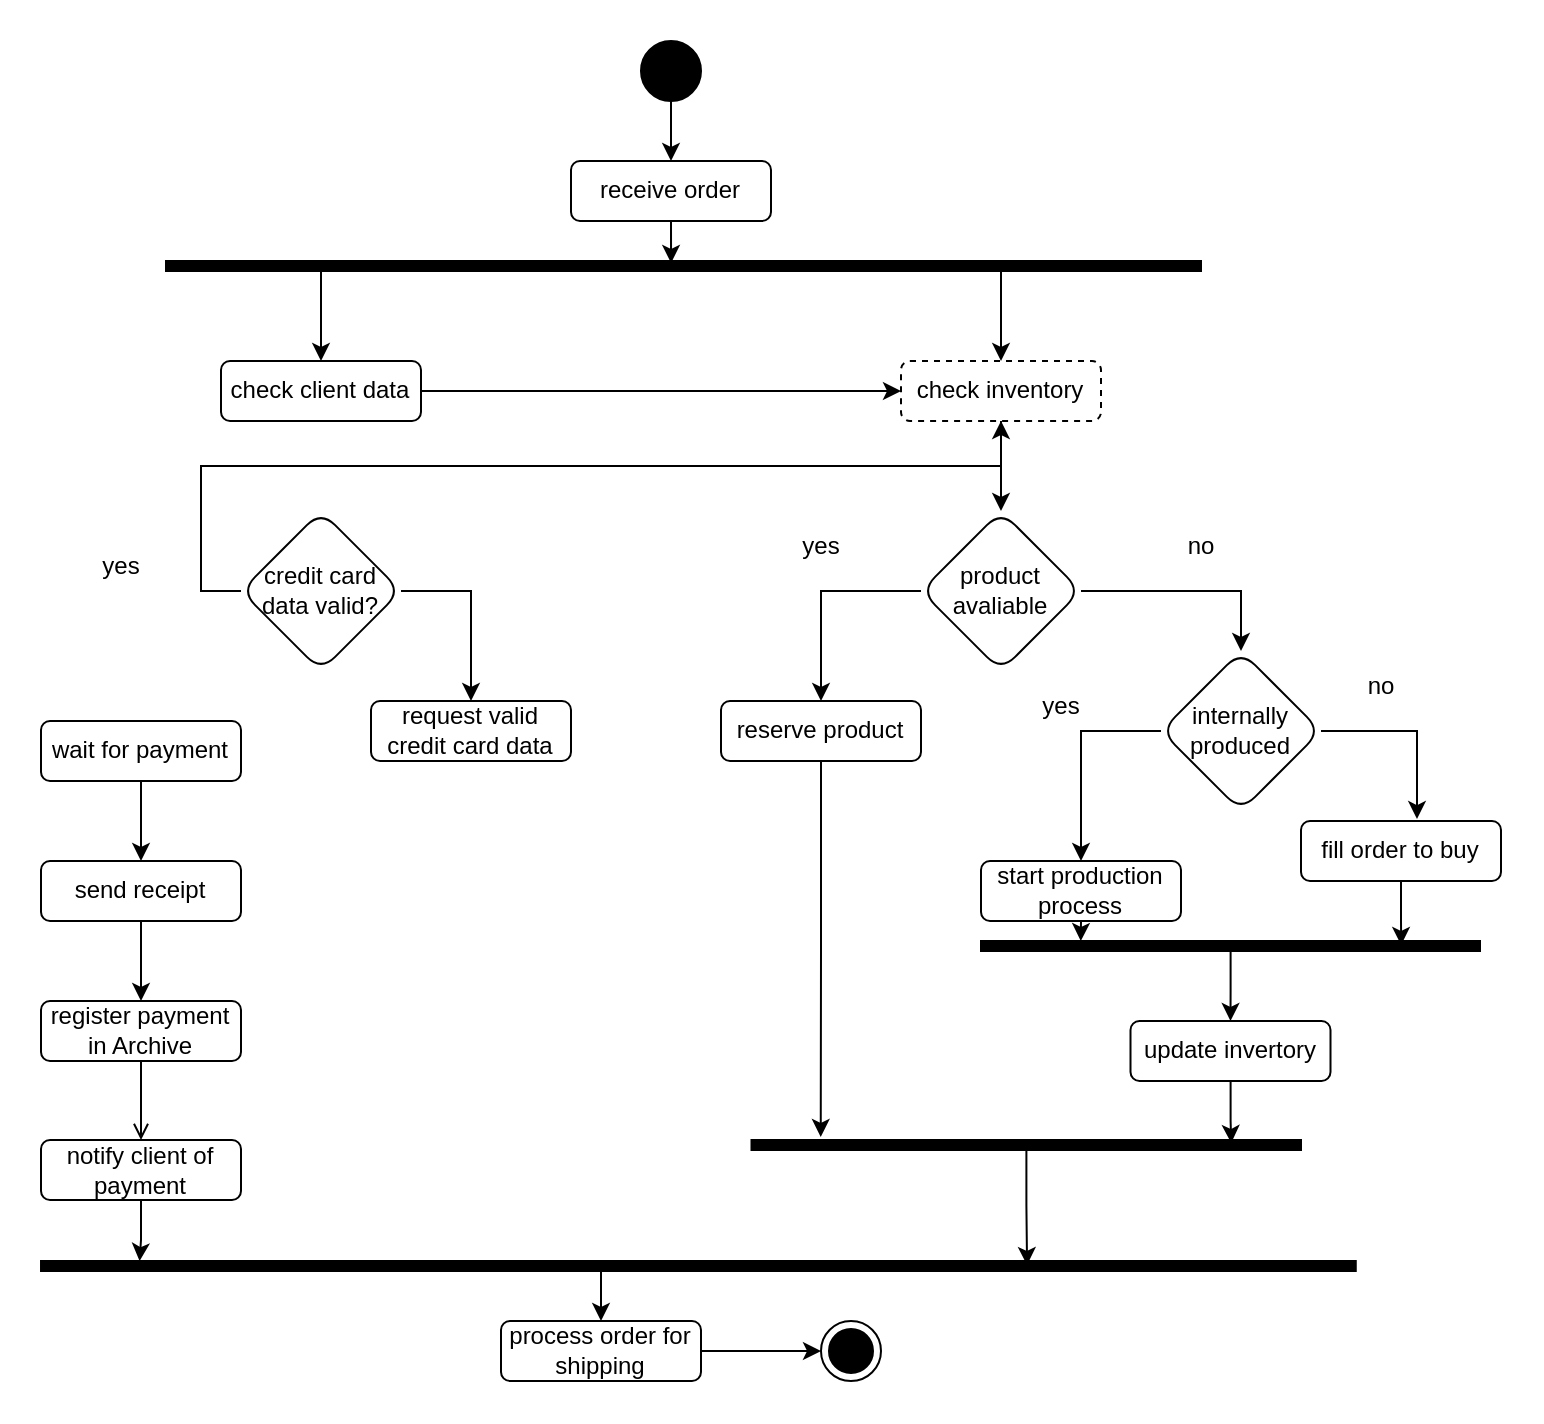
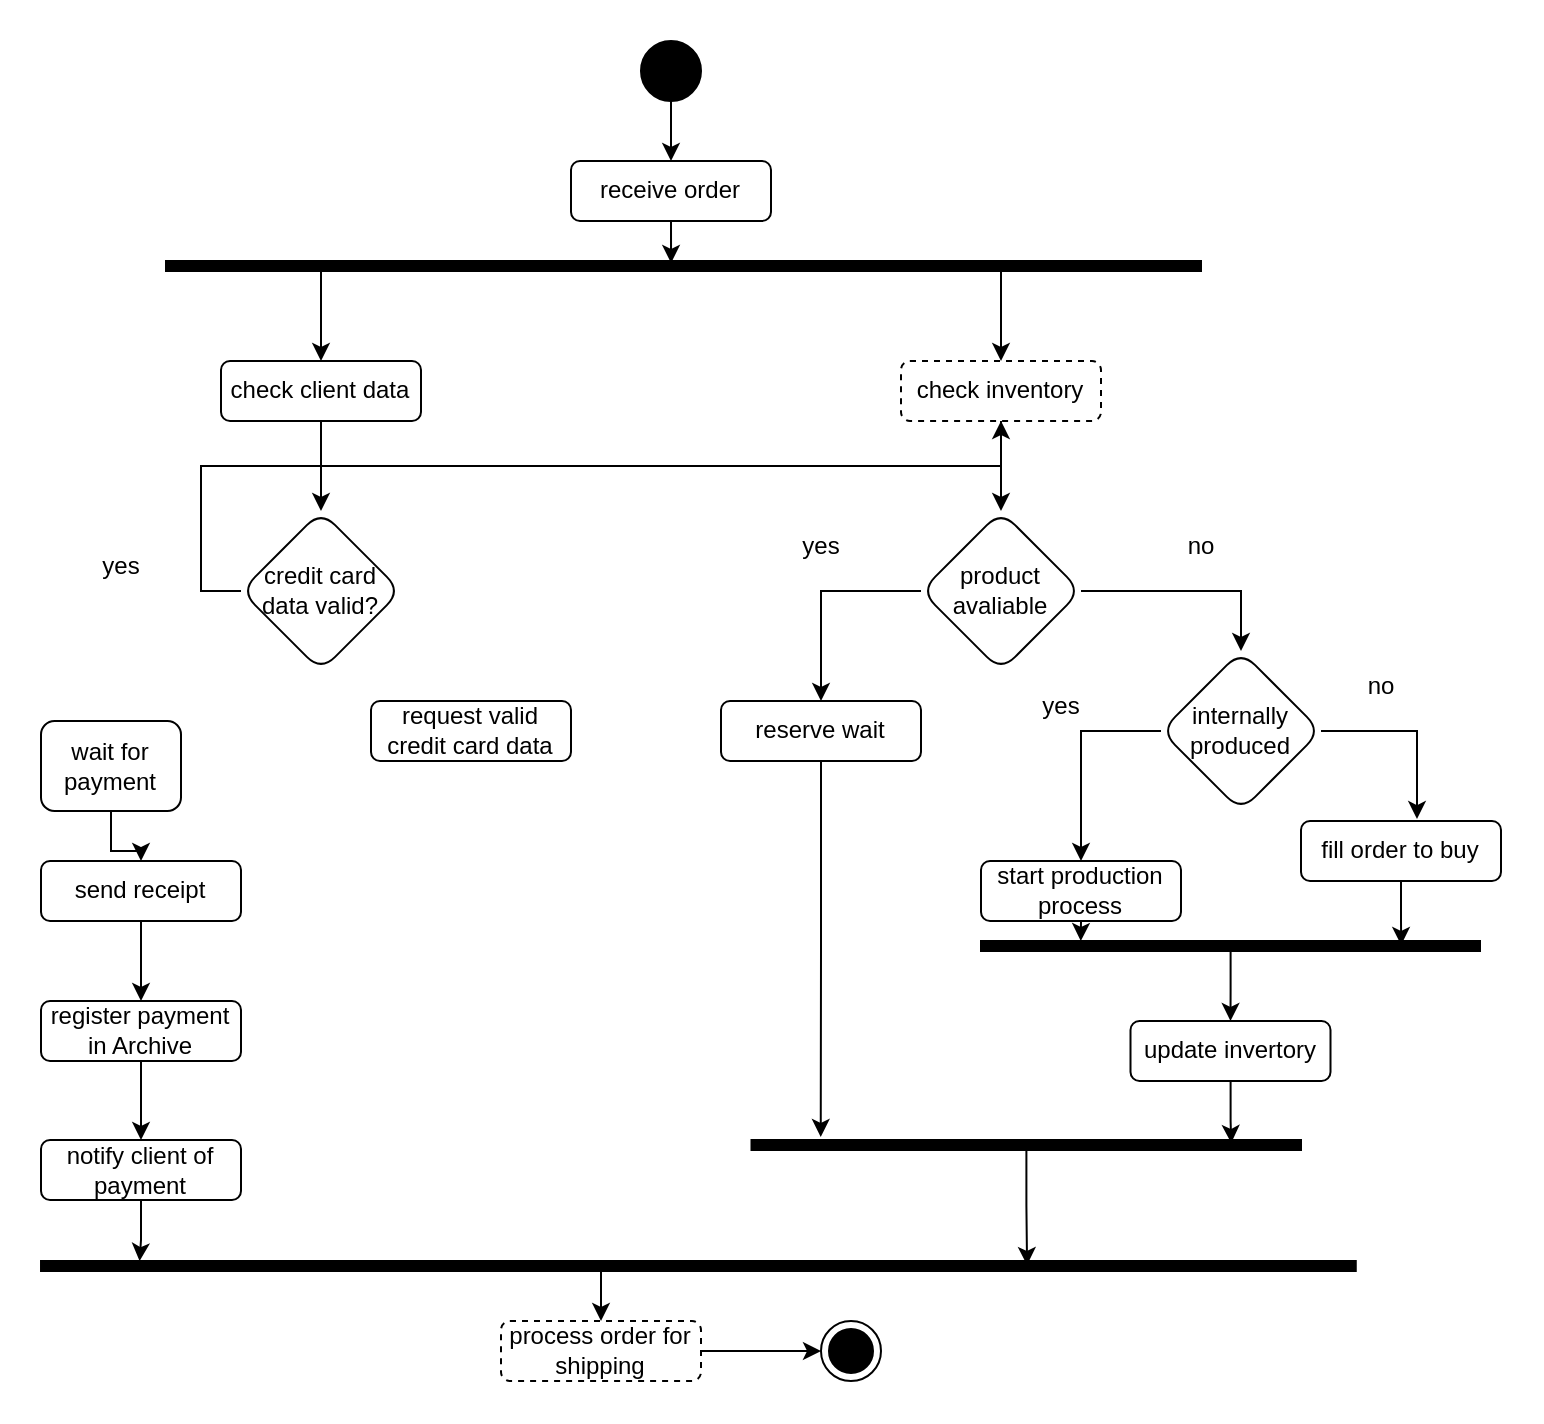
edge "check client data" -> "check inventory": now "check client data" -> "credit card data valid?"
edge "credit card data valid?" -> "request valid credit card data": removed
node "reserve product": label "reserve product" -> "reserve wait"
node "wait for payment": size 200x60 -> 140x90
edge "register payment in Archive" -> "notify client of payment": arrowhead open -> classic
node "process order for shipping": style solid -> dashed
